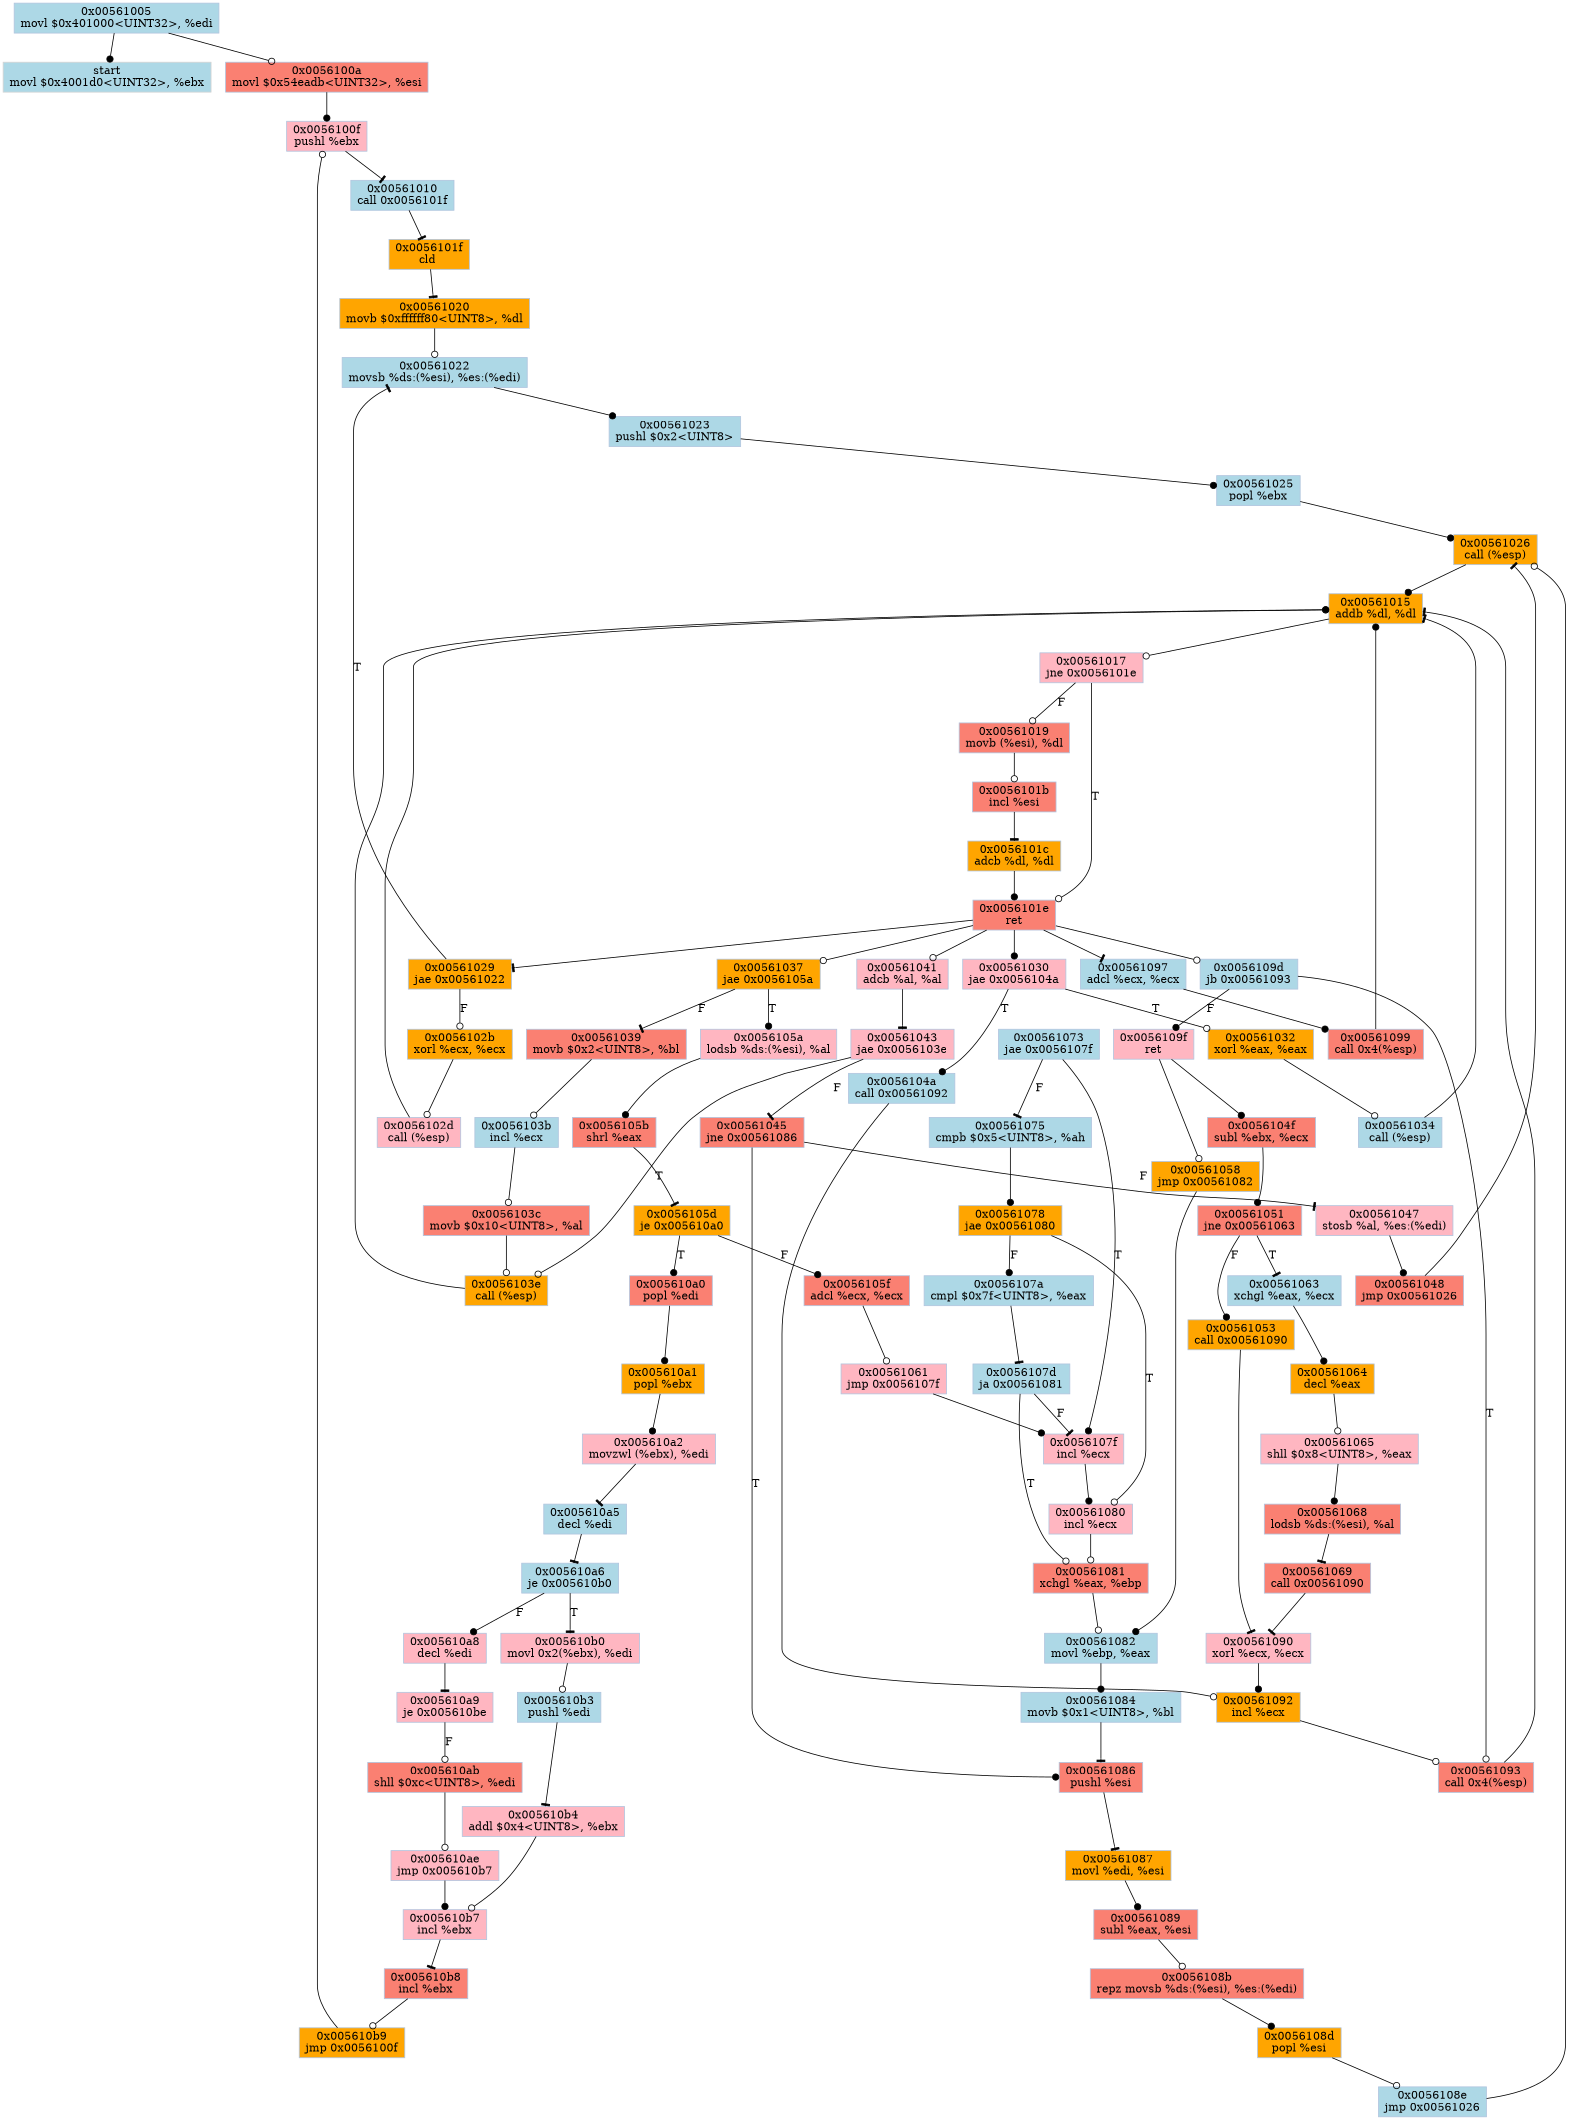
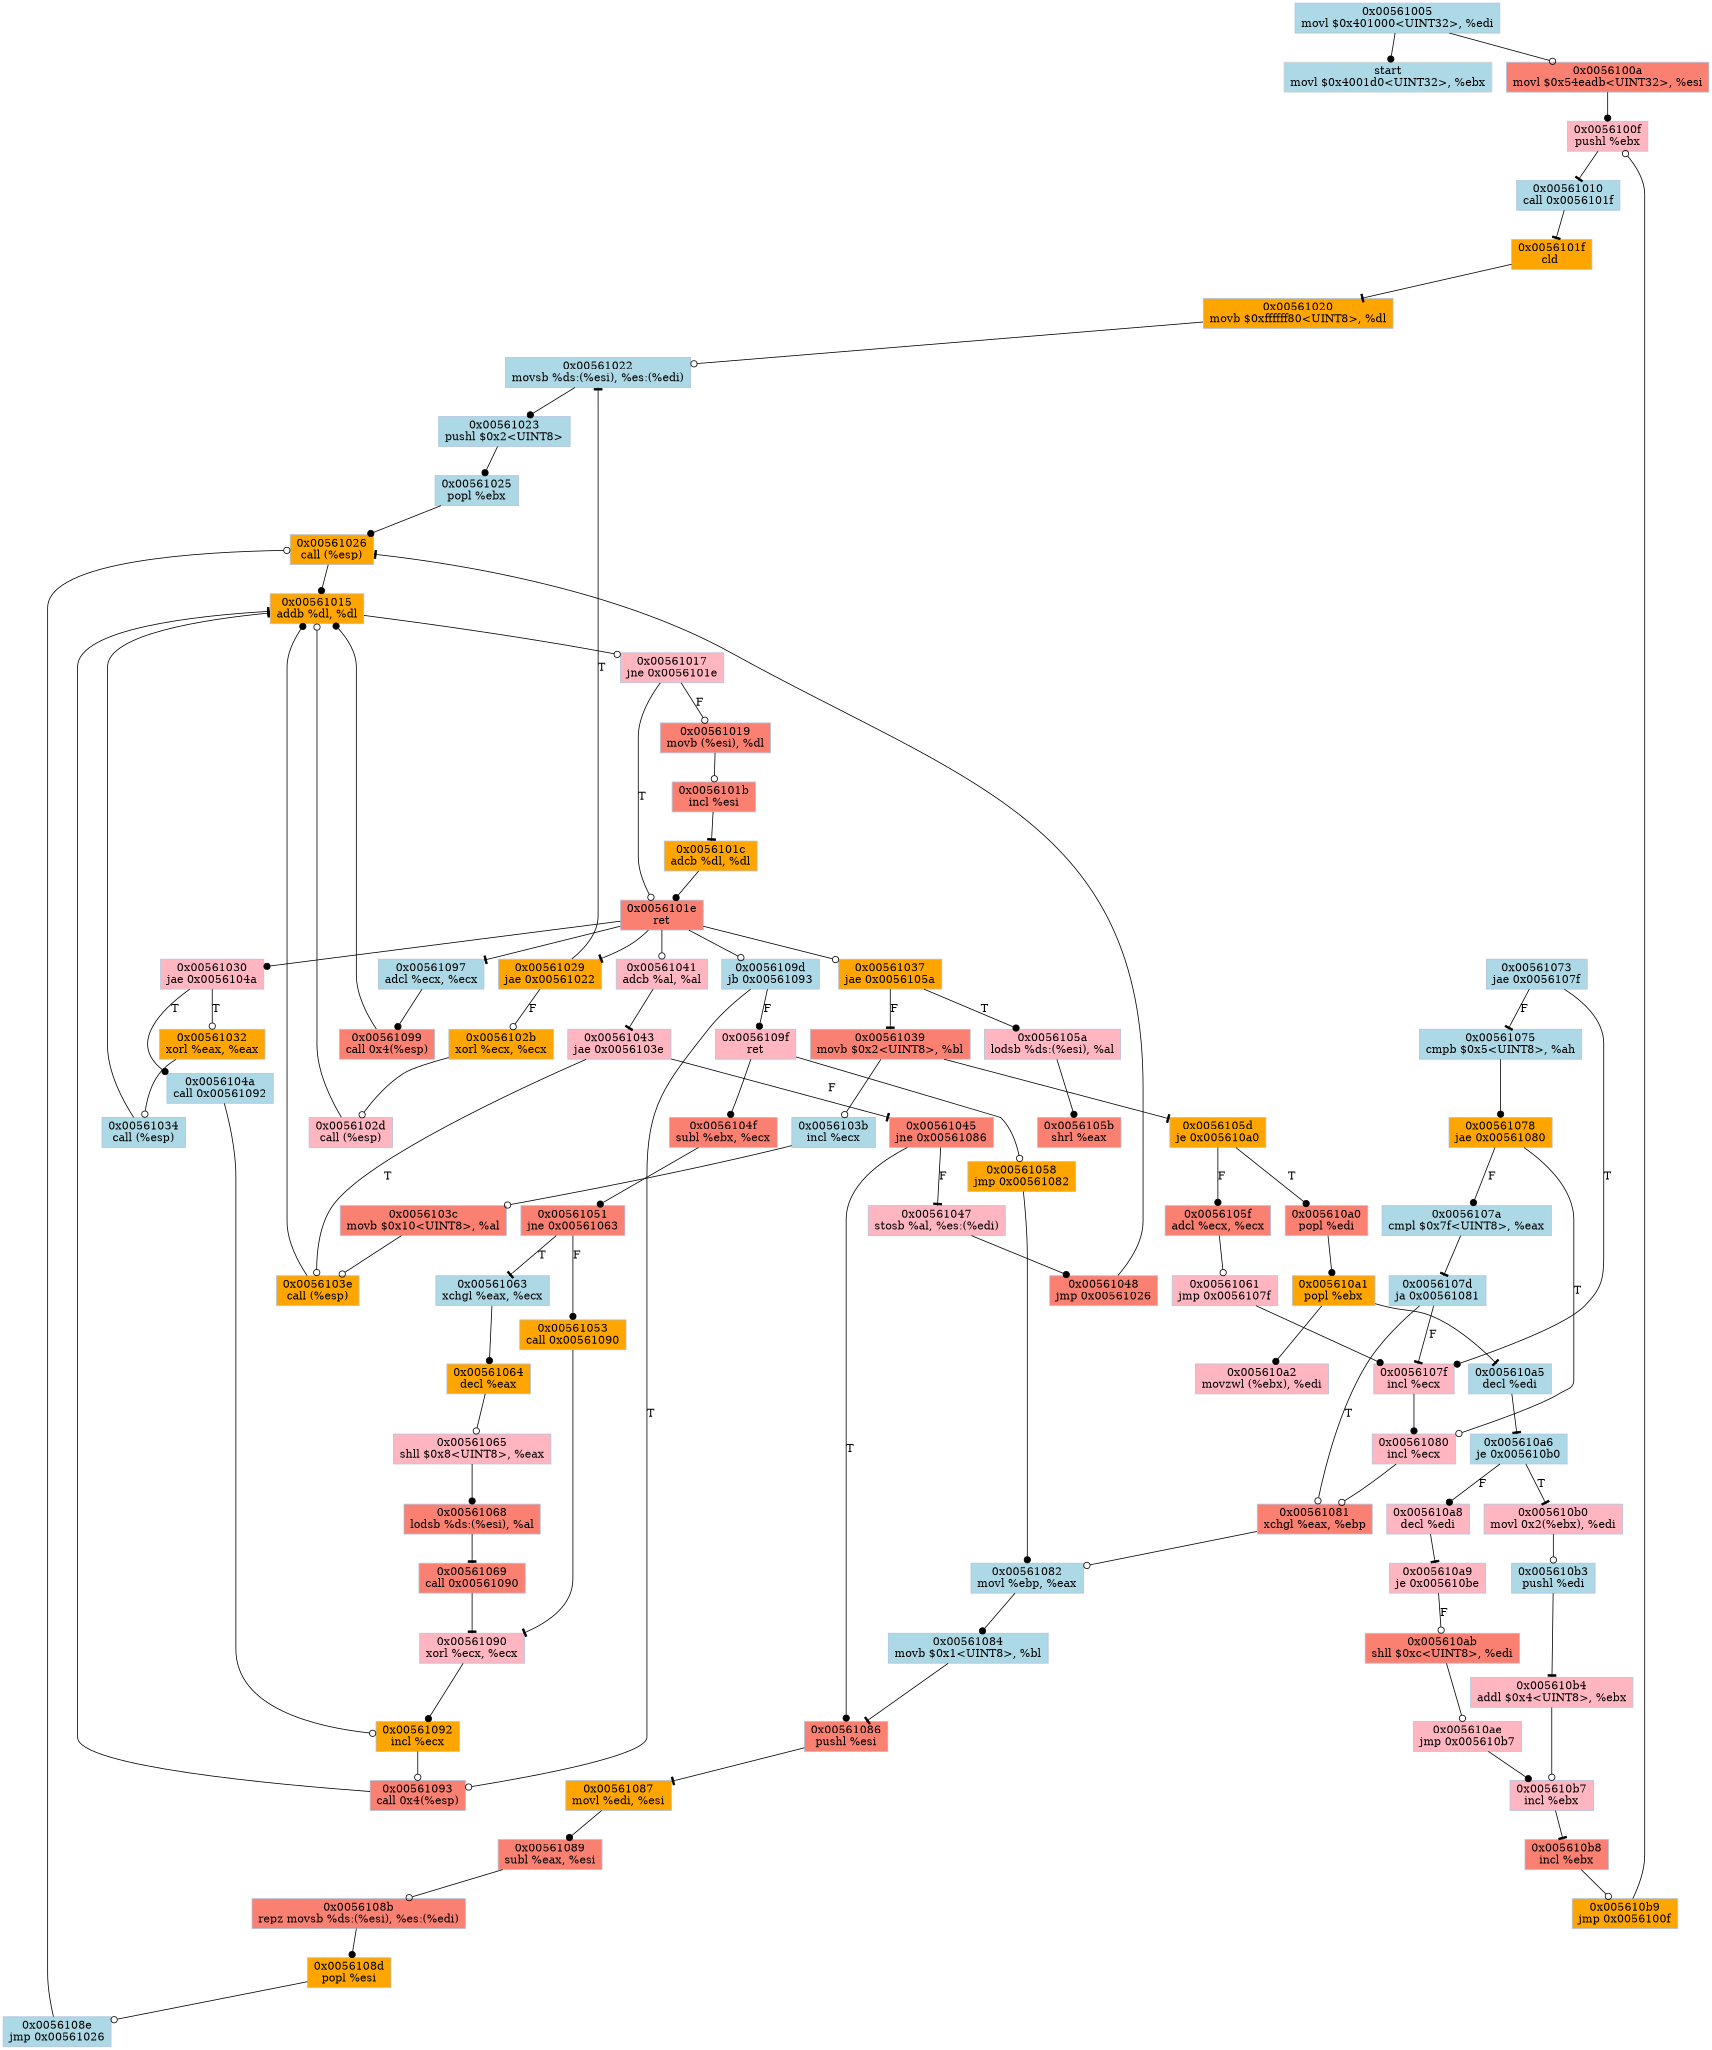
edge "0x0056105b shrl %eax" -> "0x0056105d je 0x005610a0": now "0x00561039 movb $0x2<UINT8>, %bl" -> "0x0056105d je 0x005610a0"
edge "0x005610a2 movzwl (%ebx), %edi" -> "0x005610a5 decl %edi": now "0x005610a1 popl %ebx" -> "0x005610a5 decl %edi"
